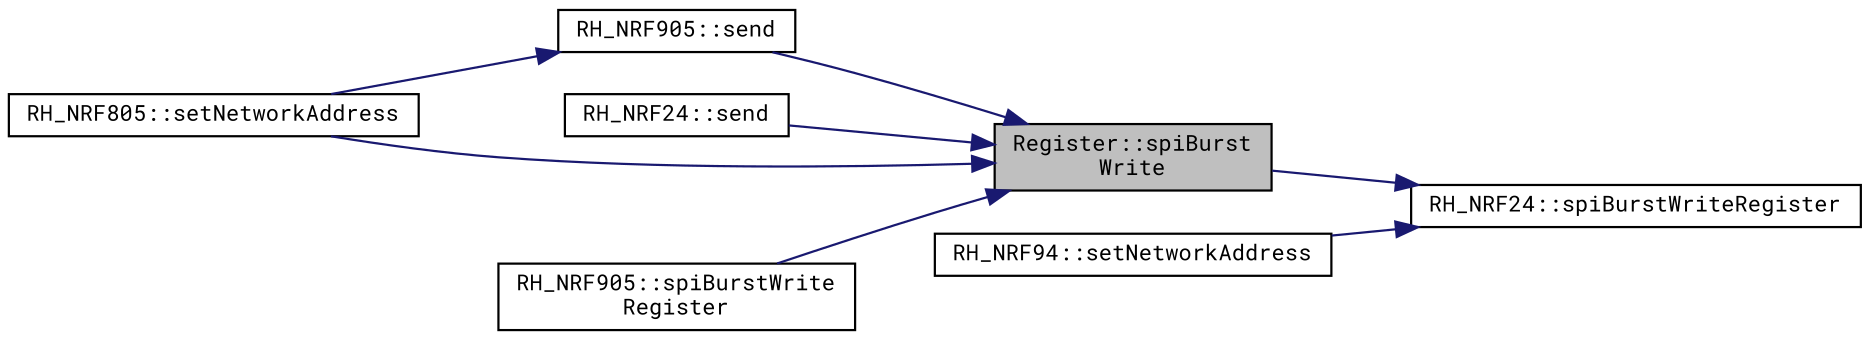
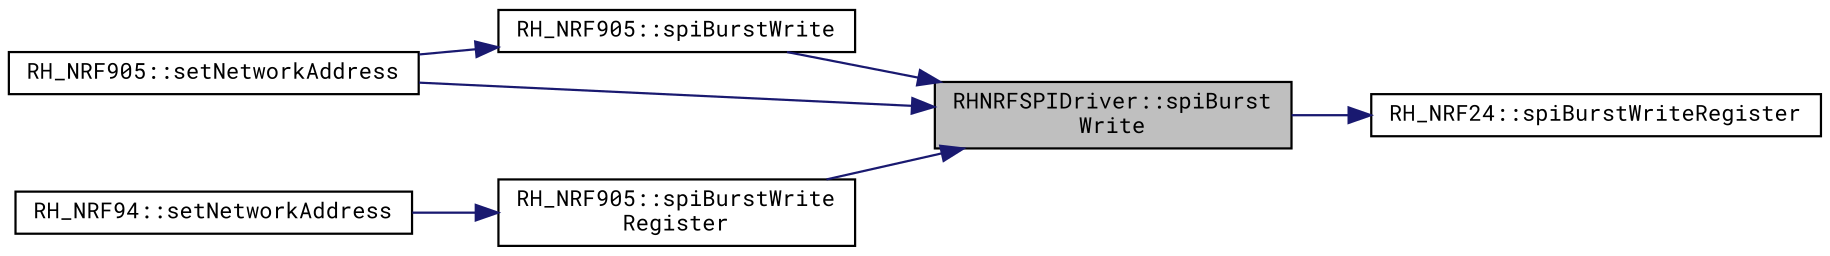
node "RH_NRF905::send": label "RH_NRF905::send" -> "RH_NRF905::spiBurstWrite"
node "RH_NRF805::setNetworkAddress": label "RH_NRF805::setNetworkAddress" -> "RH_NRF905::setNetworkAddress"
node "RH_NRF24::send": removed
node "Register::spiBurst Write": label "Register::spiBurst Write" -> "RHNRFSPIDriver::spiBurst Write"
edge "RH_NRF94::setNetworkAddress" -> "RH_NRF24::spiBurstWriteRegister": now "RH_NRF94::setNetworkAddress" -> "RH_NRF905::spiBurstWrite Register"
